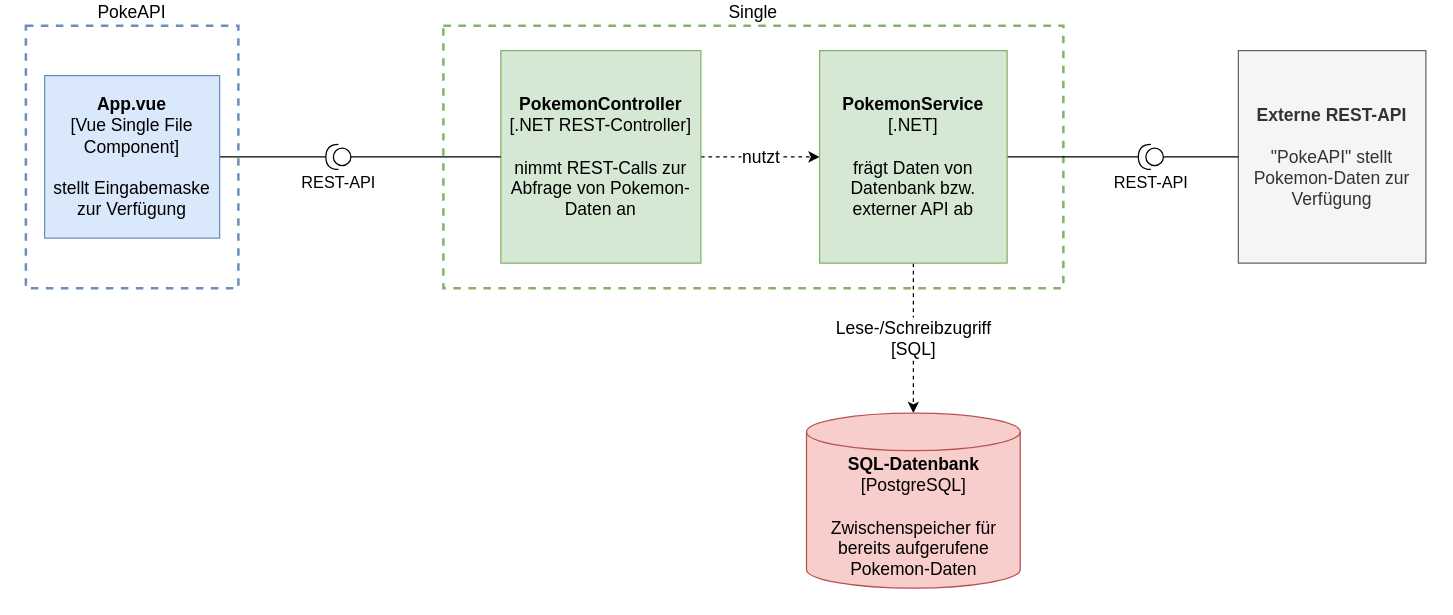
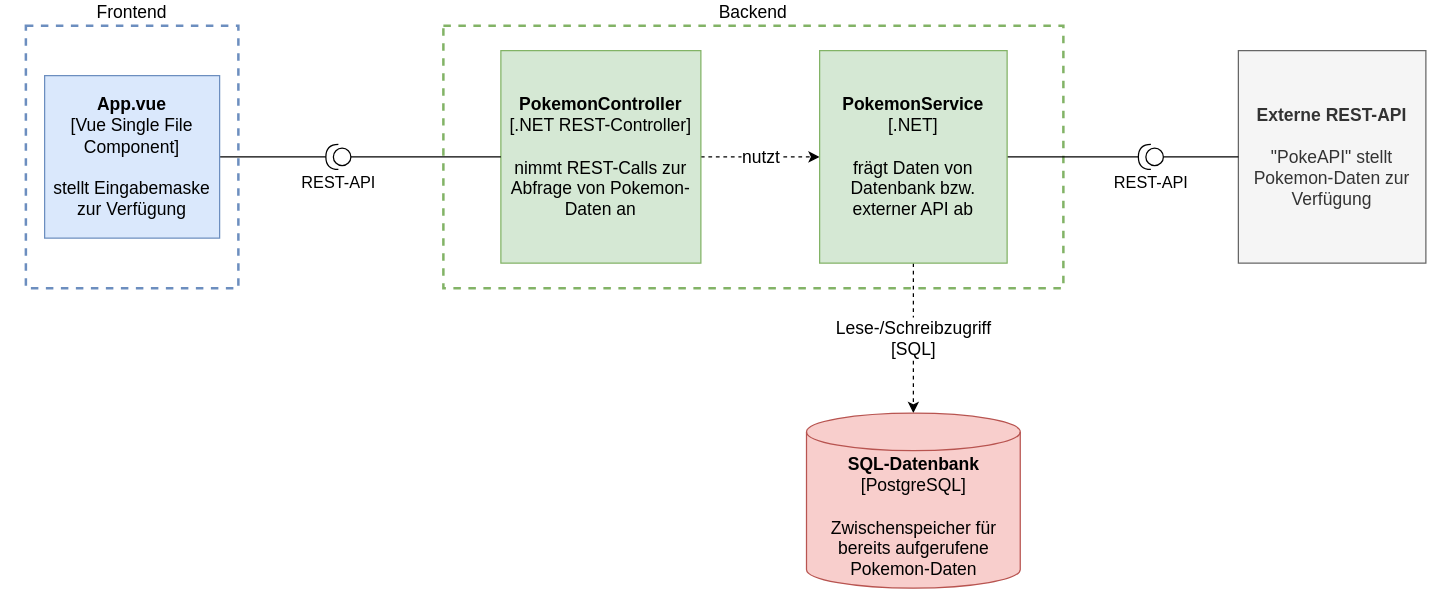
node "PokeAPI": label "PokeAPI" -> "Frontend"
node "Single": label "Single" -> "Backend"
